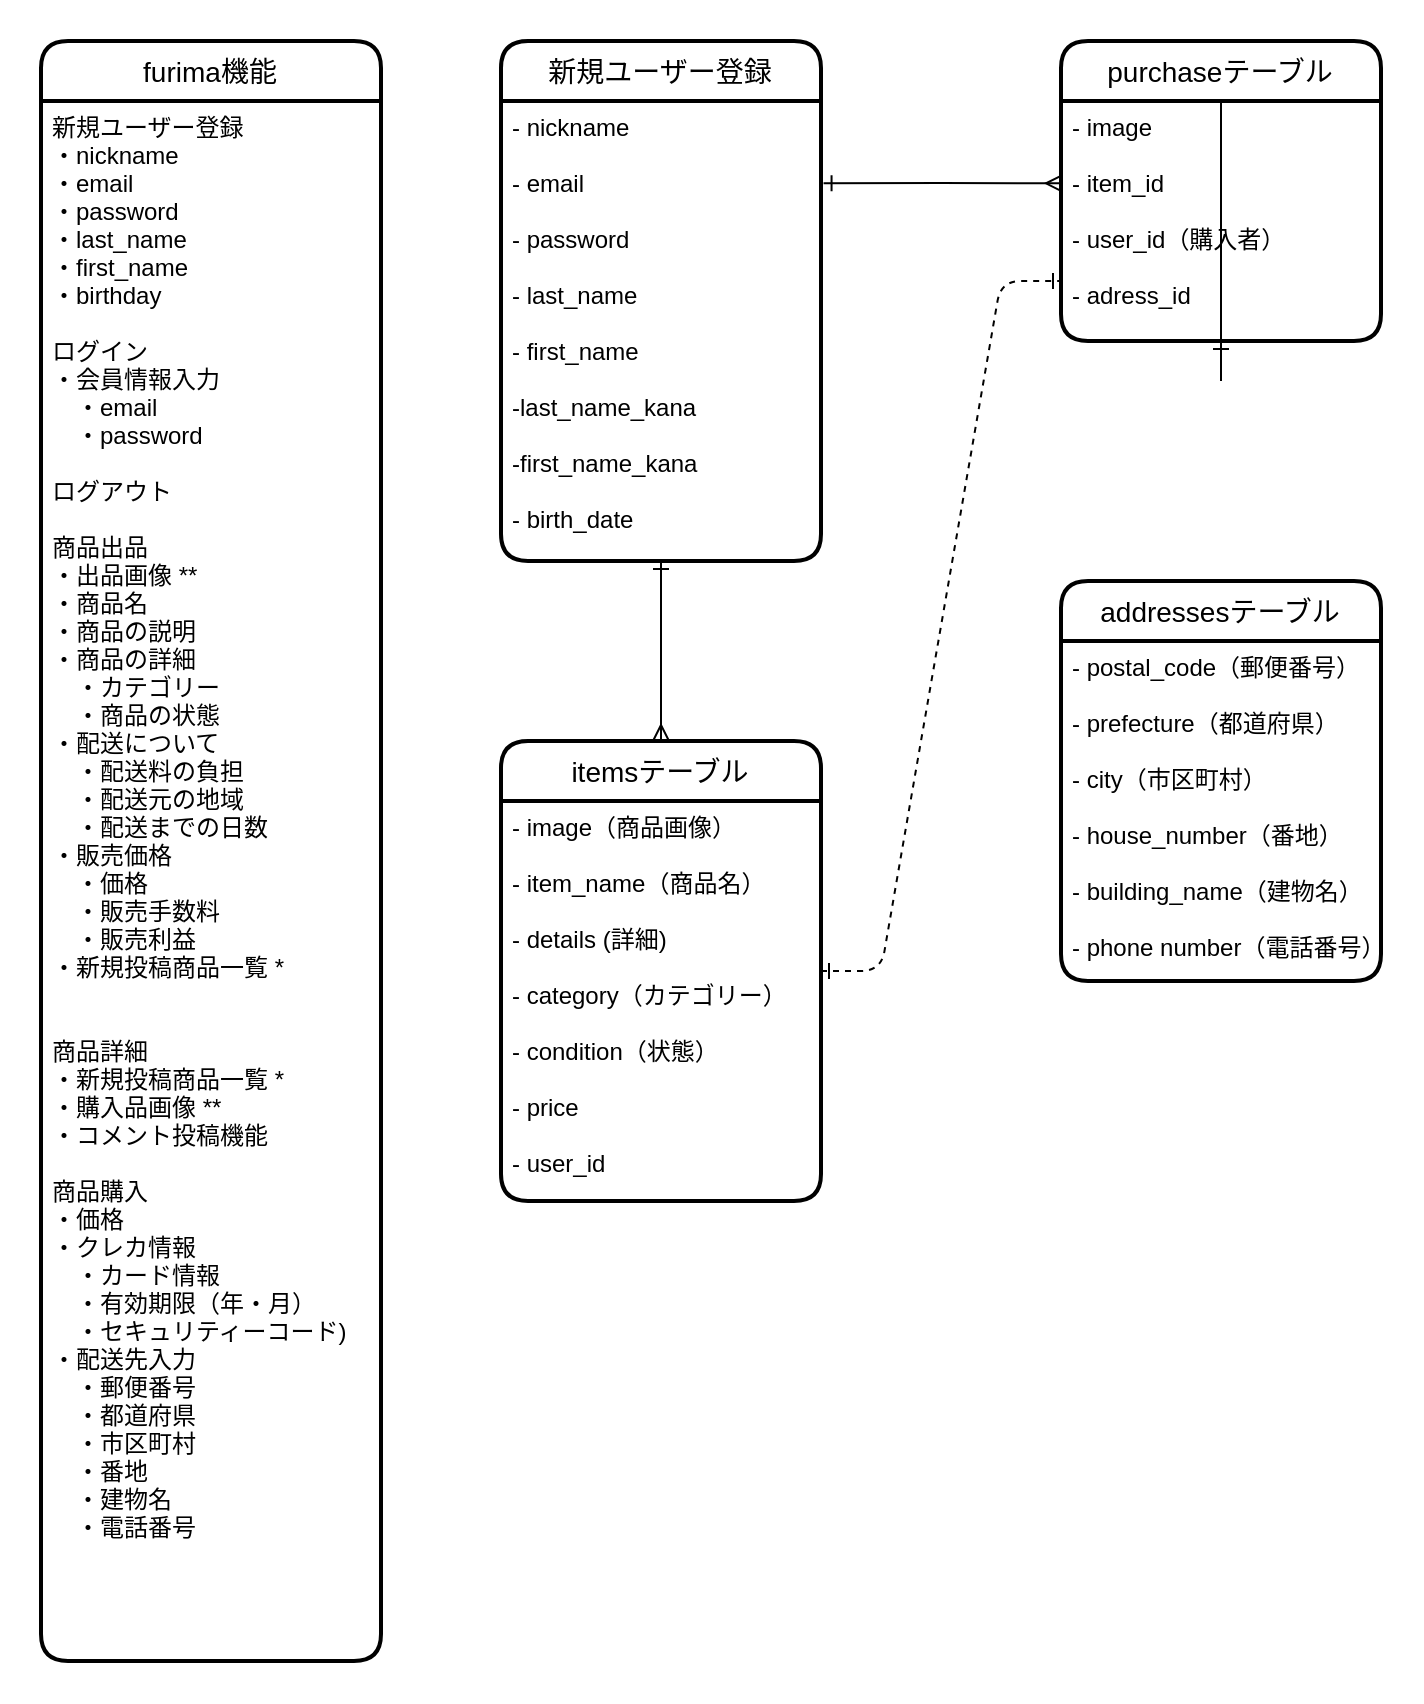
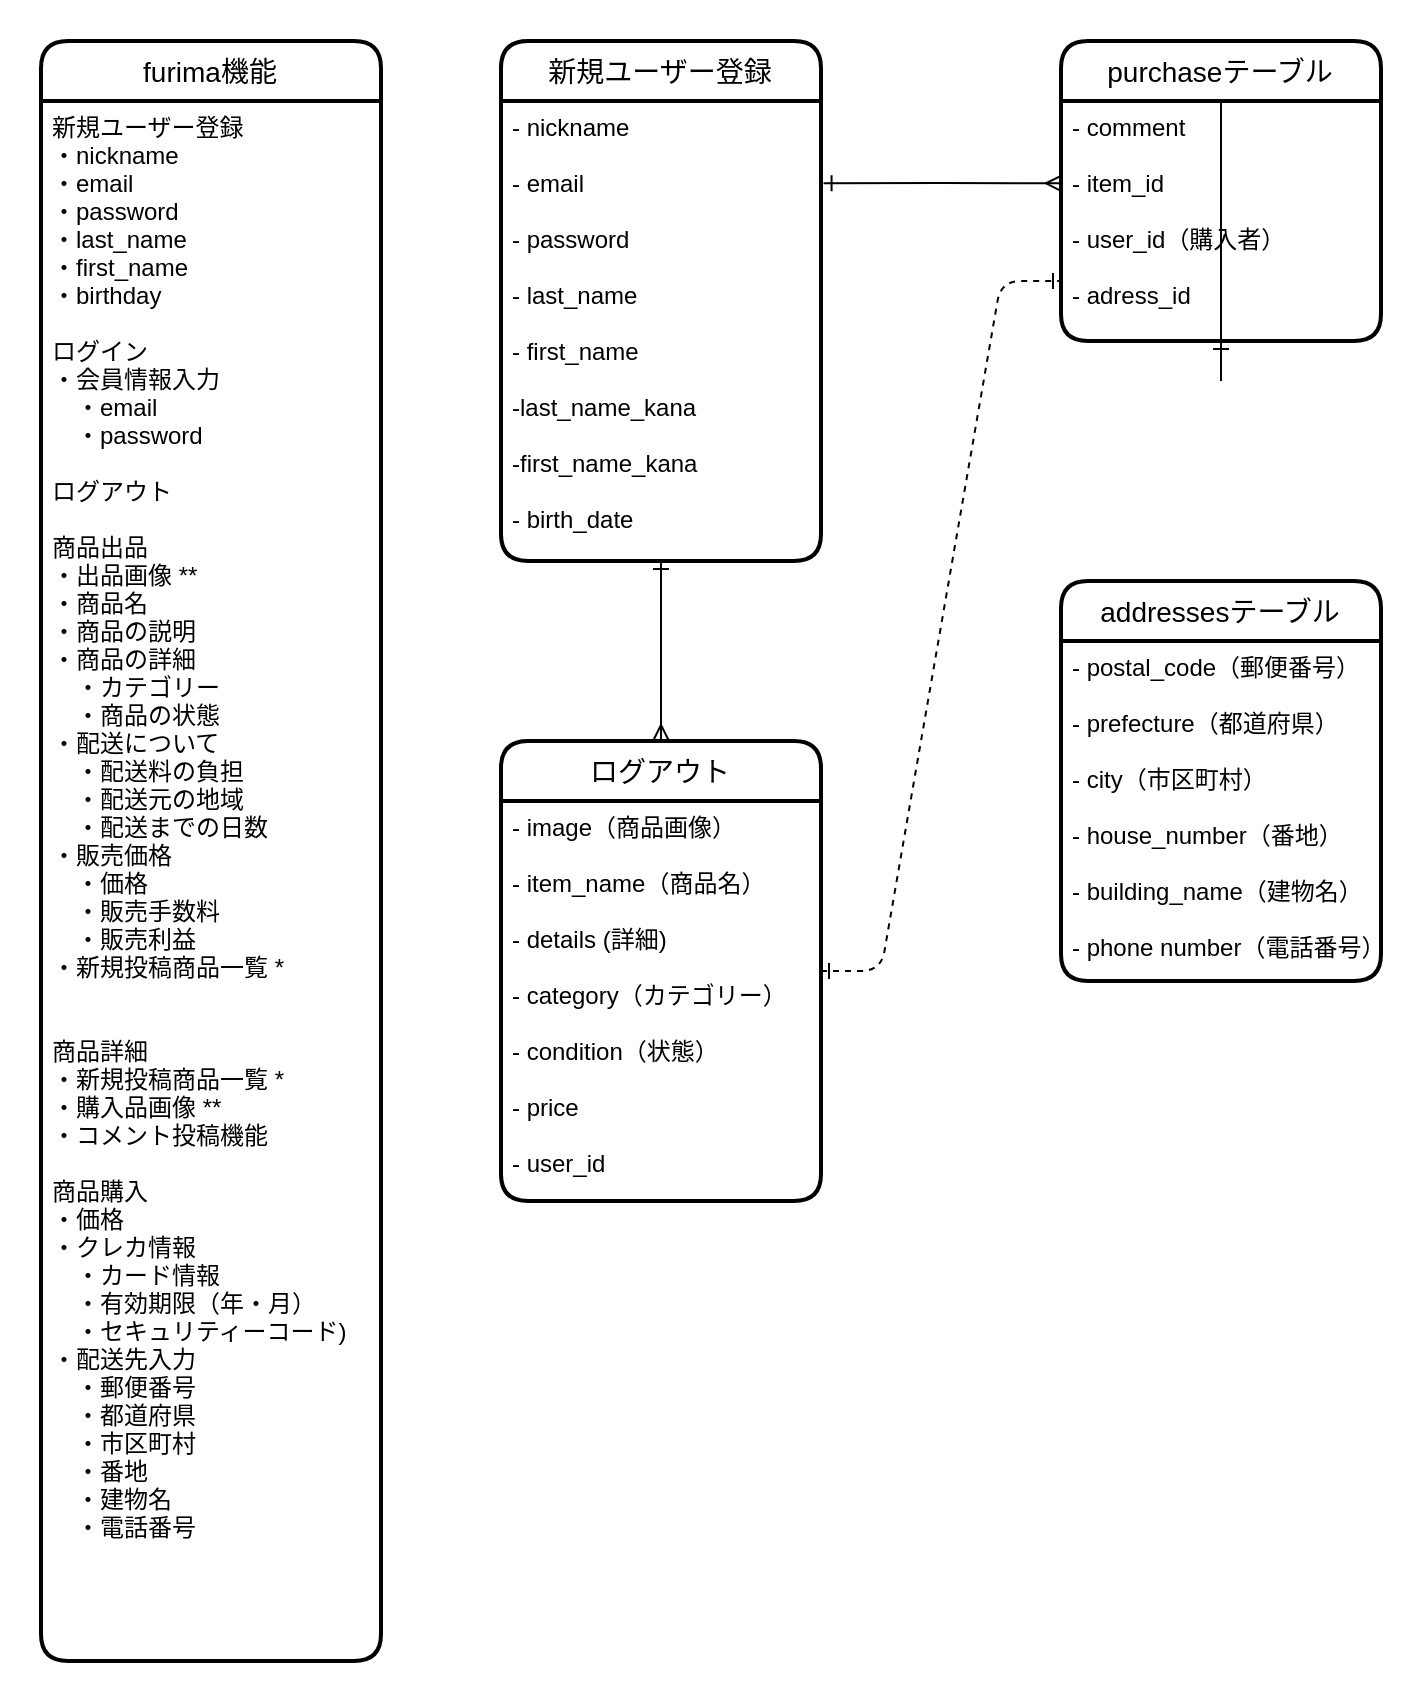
node "- image - item_id - user_id（購入者） - adress_id": label "- image - item_id - user_id（購入者） - adress_id" -> "- comment - item_id - user_id（購入者） - adress_id"
node "itemsテーブル": label "itemsテーブル" -> "ログアウト"
